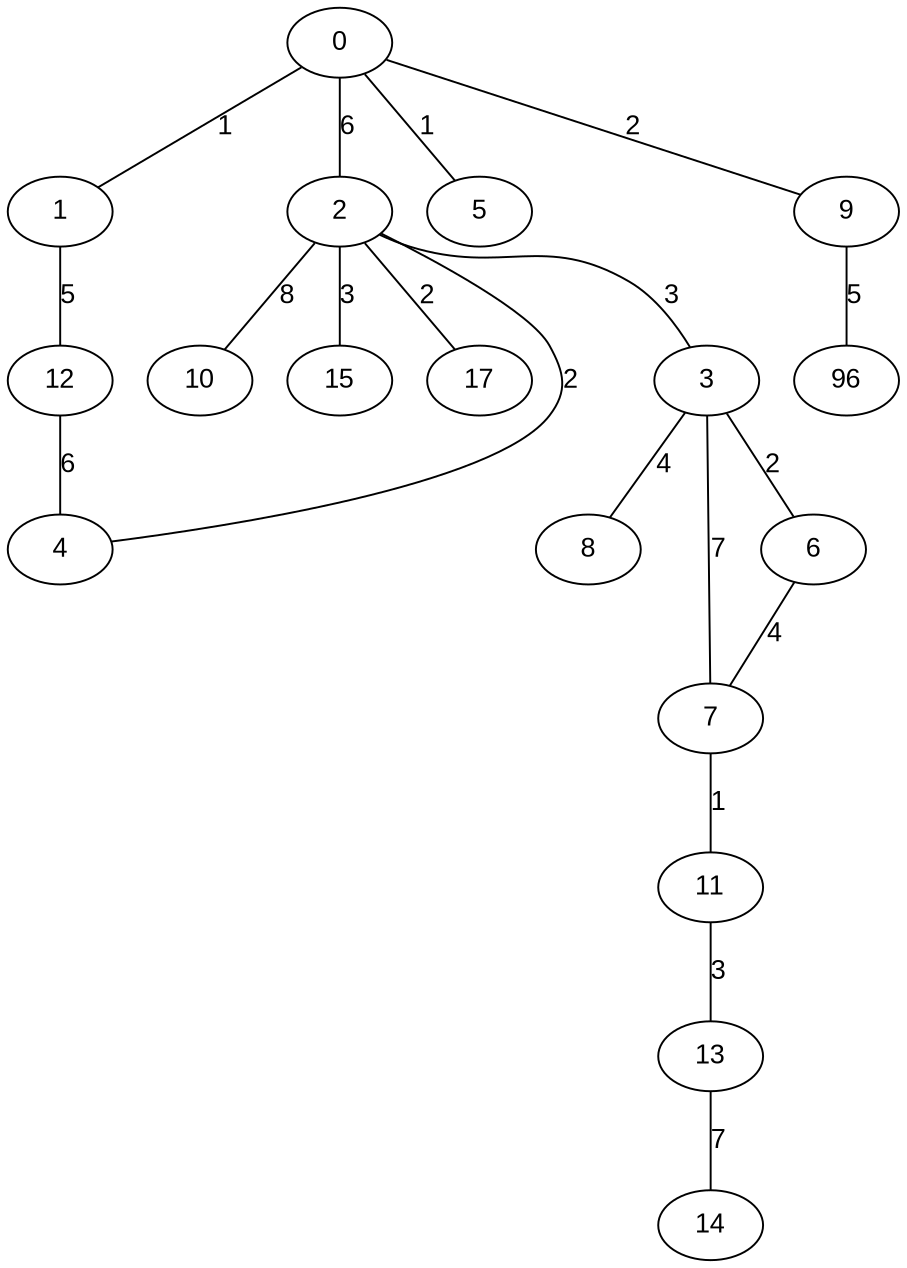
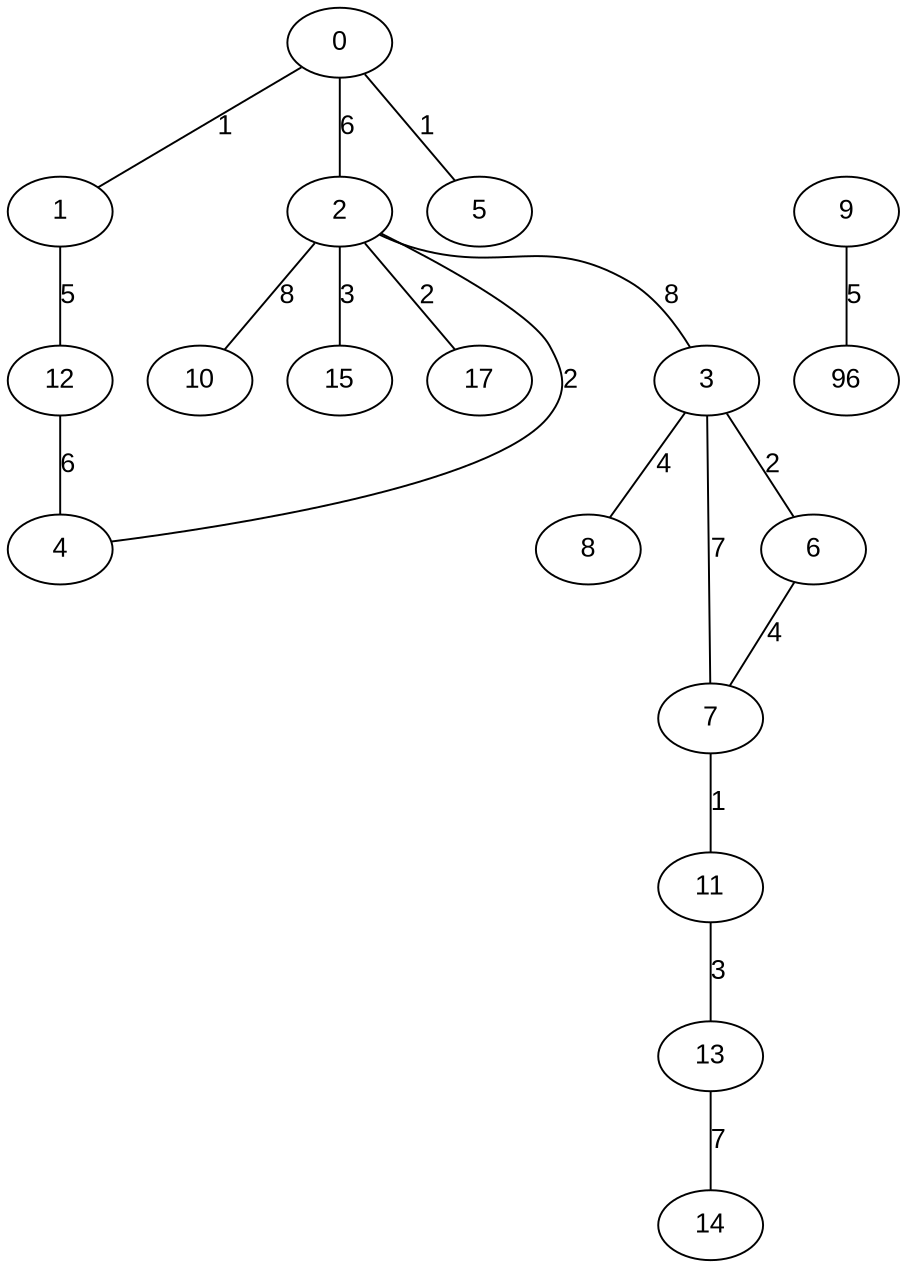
edge "0" -- "9": removed, label "2"
edge "2" -- "3": label "3" -> "8"
